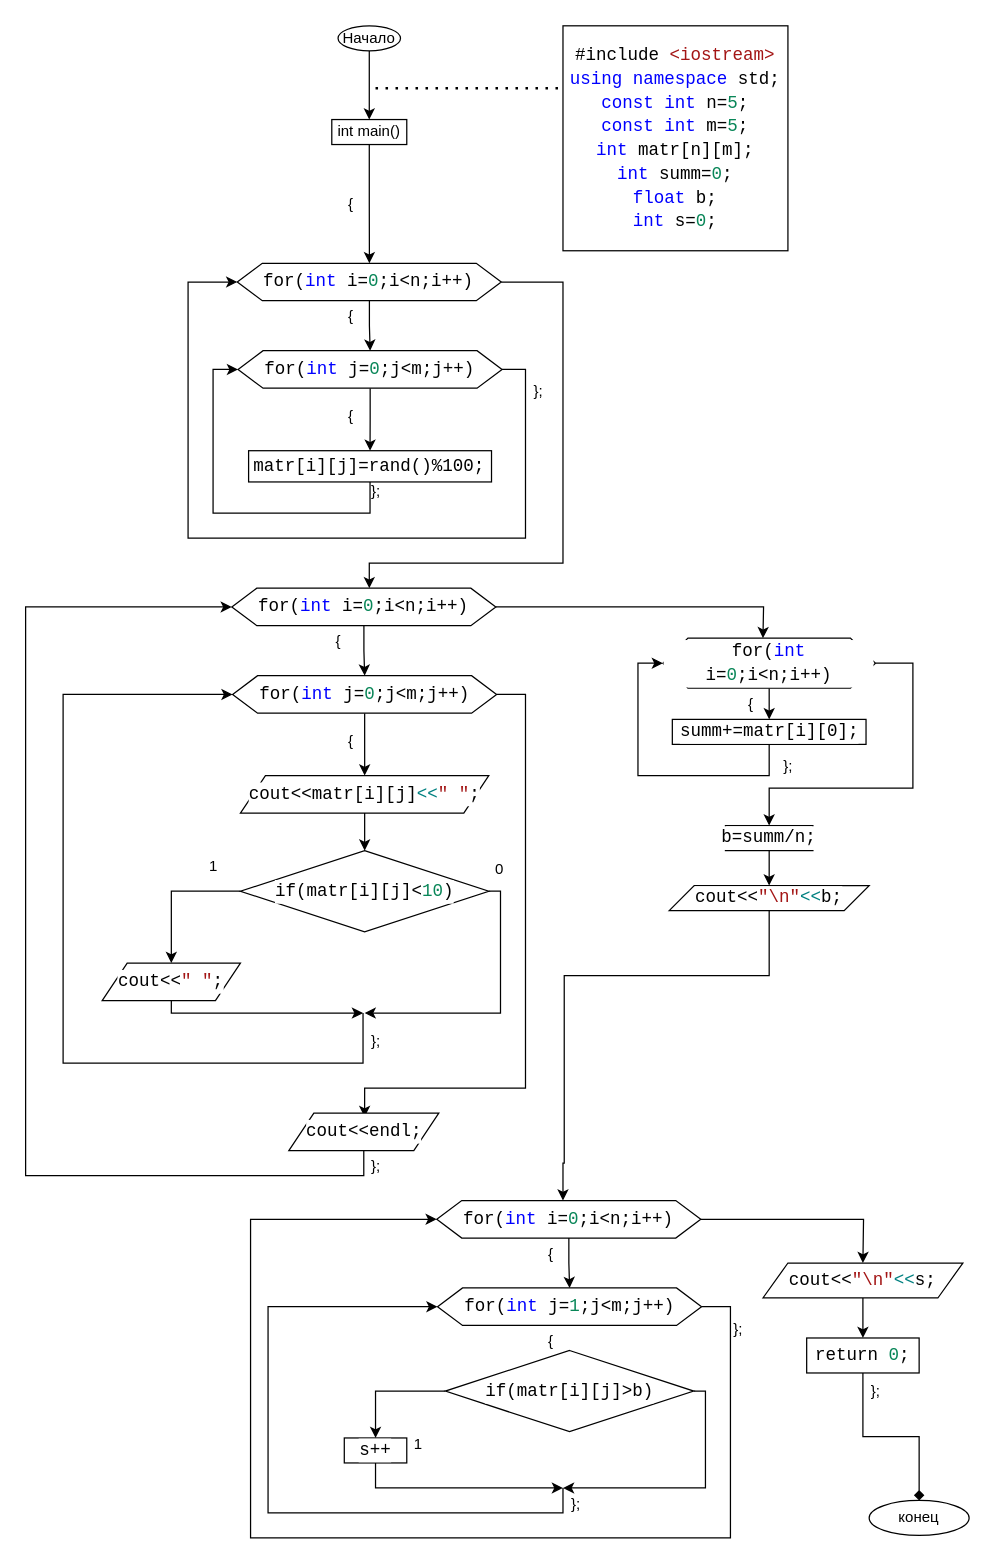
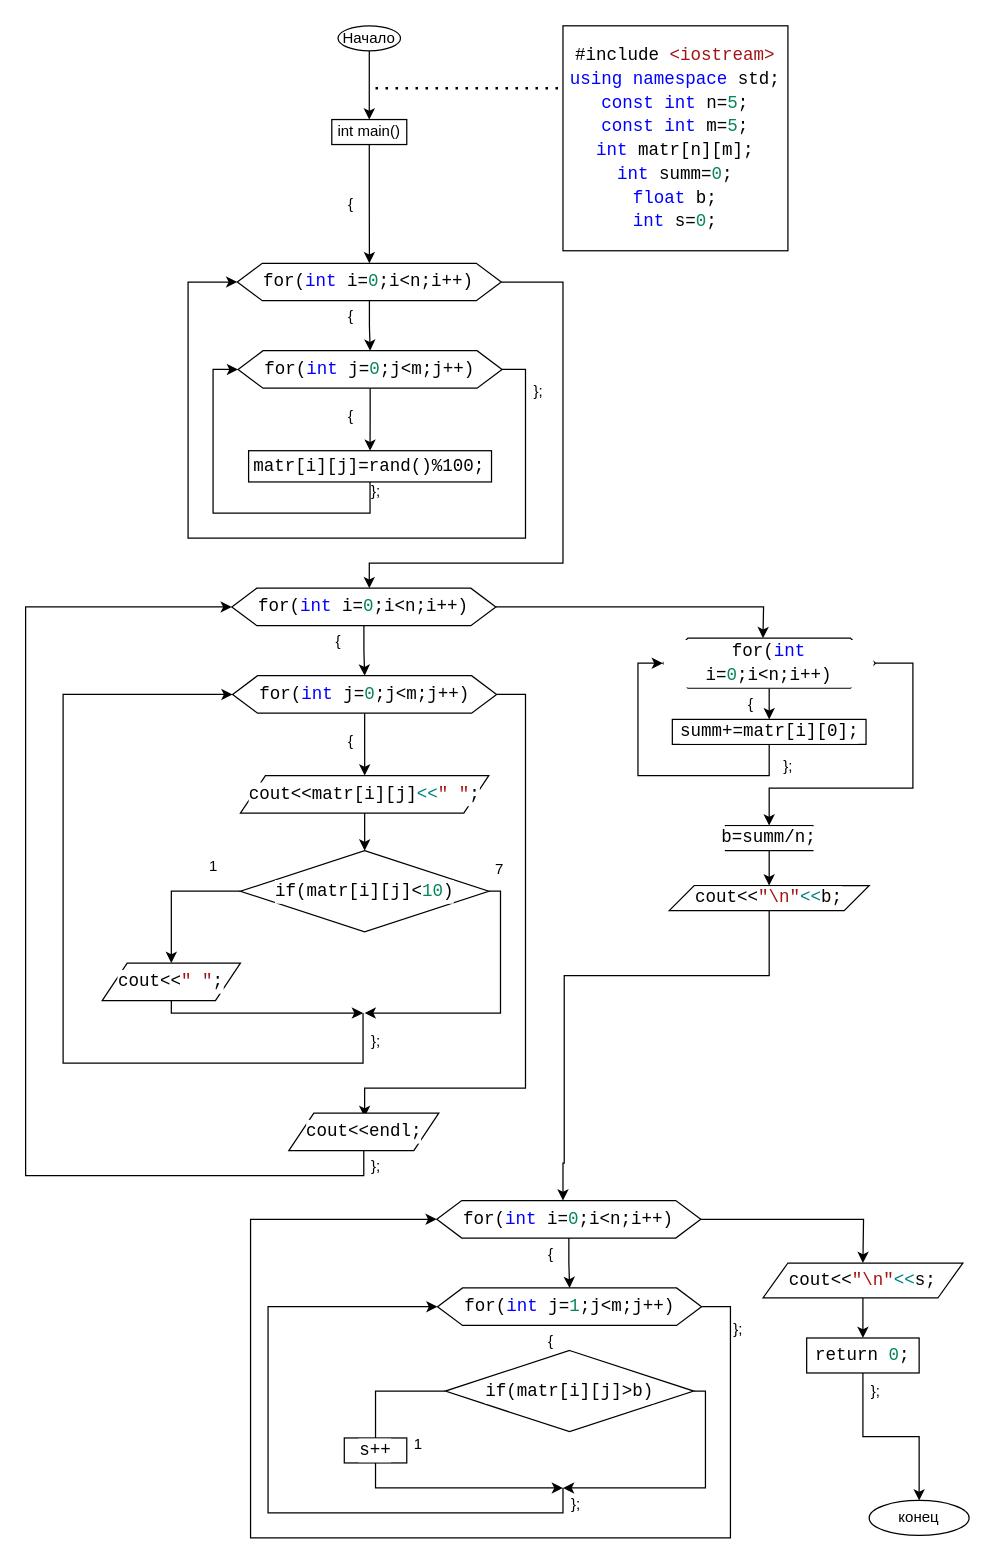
node "0": label "0" -> "7"
edge "if(matr[i][j]>b)" -> "s++": arrowhead classic -> none
edge "return 0;" -> "конец": arrowhead diamond -> classic
